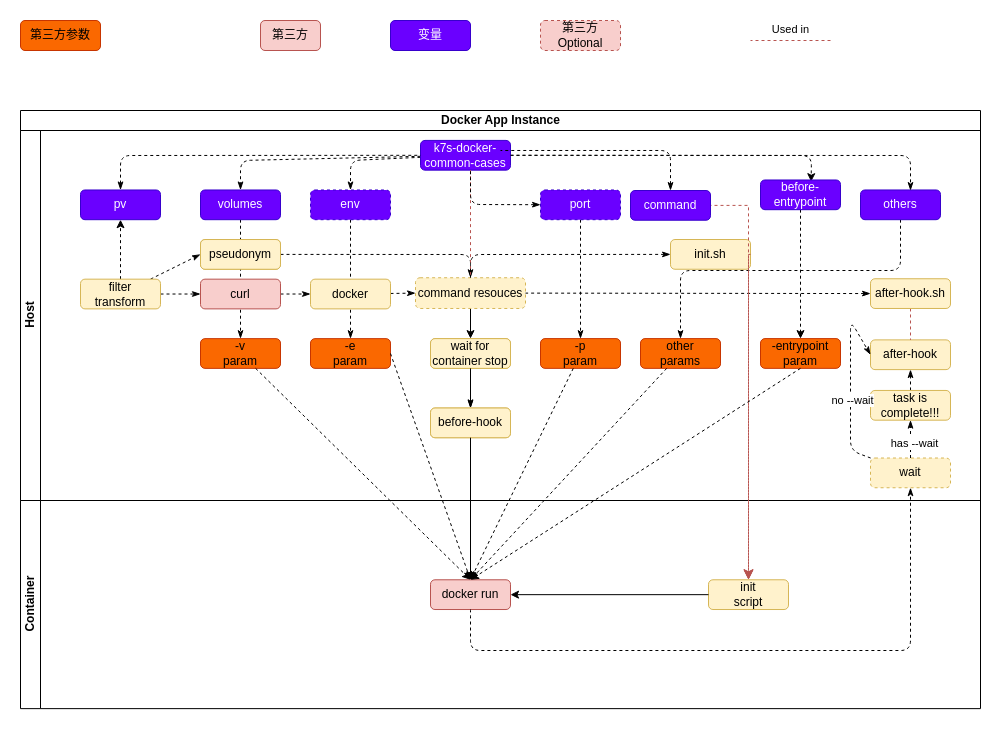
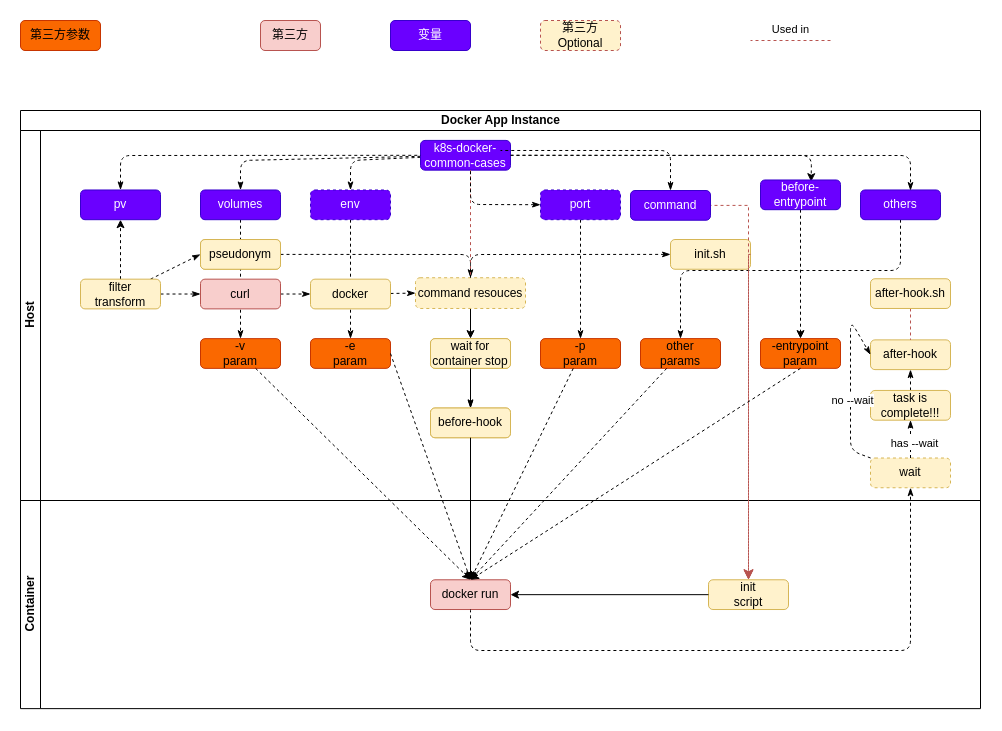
node "第三方 Optional": fillcolor #f8cecc -> #fff2cc
node "k7s-docker-common-cases": label "k7s-docker-common-cases" -> "k8s-docker-common-cases"
edge "command resouces" -> "after-hook.sh": removed
